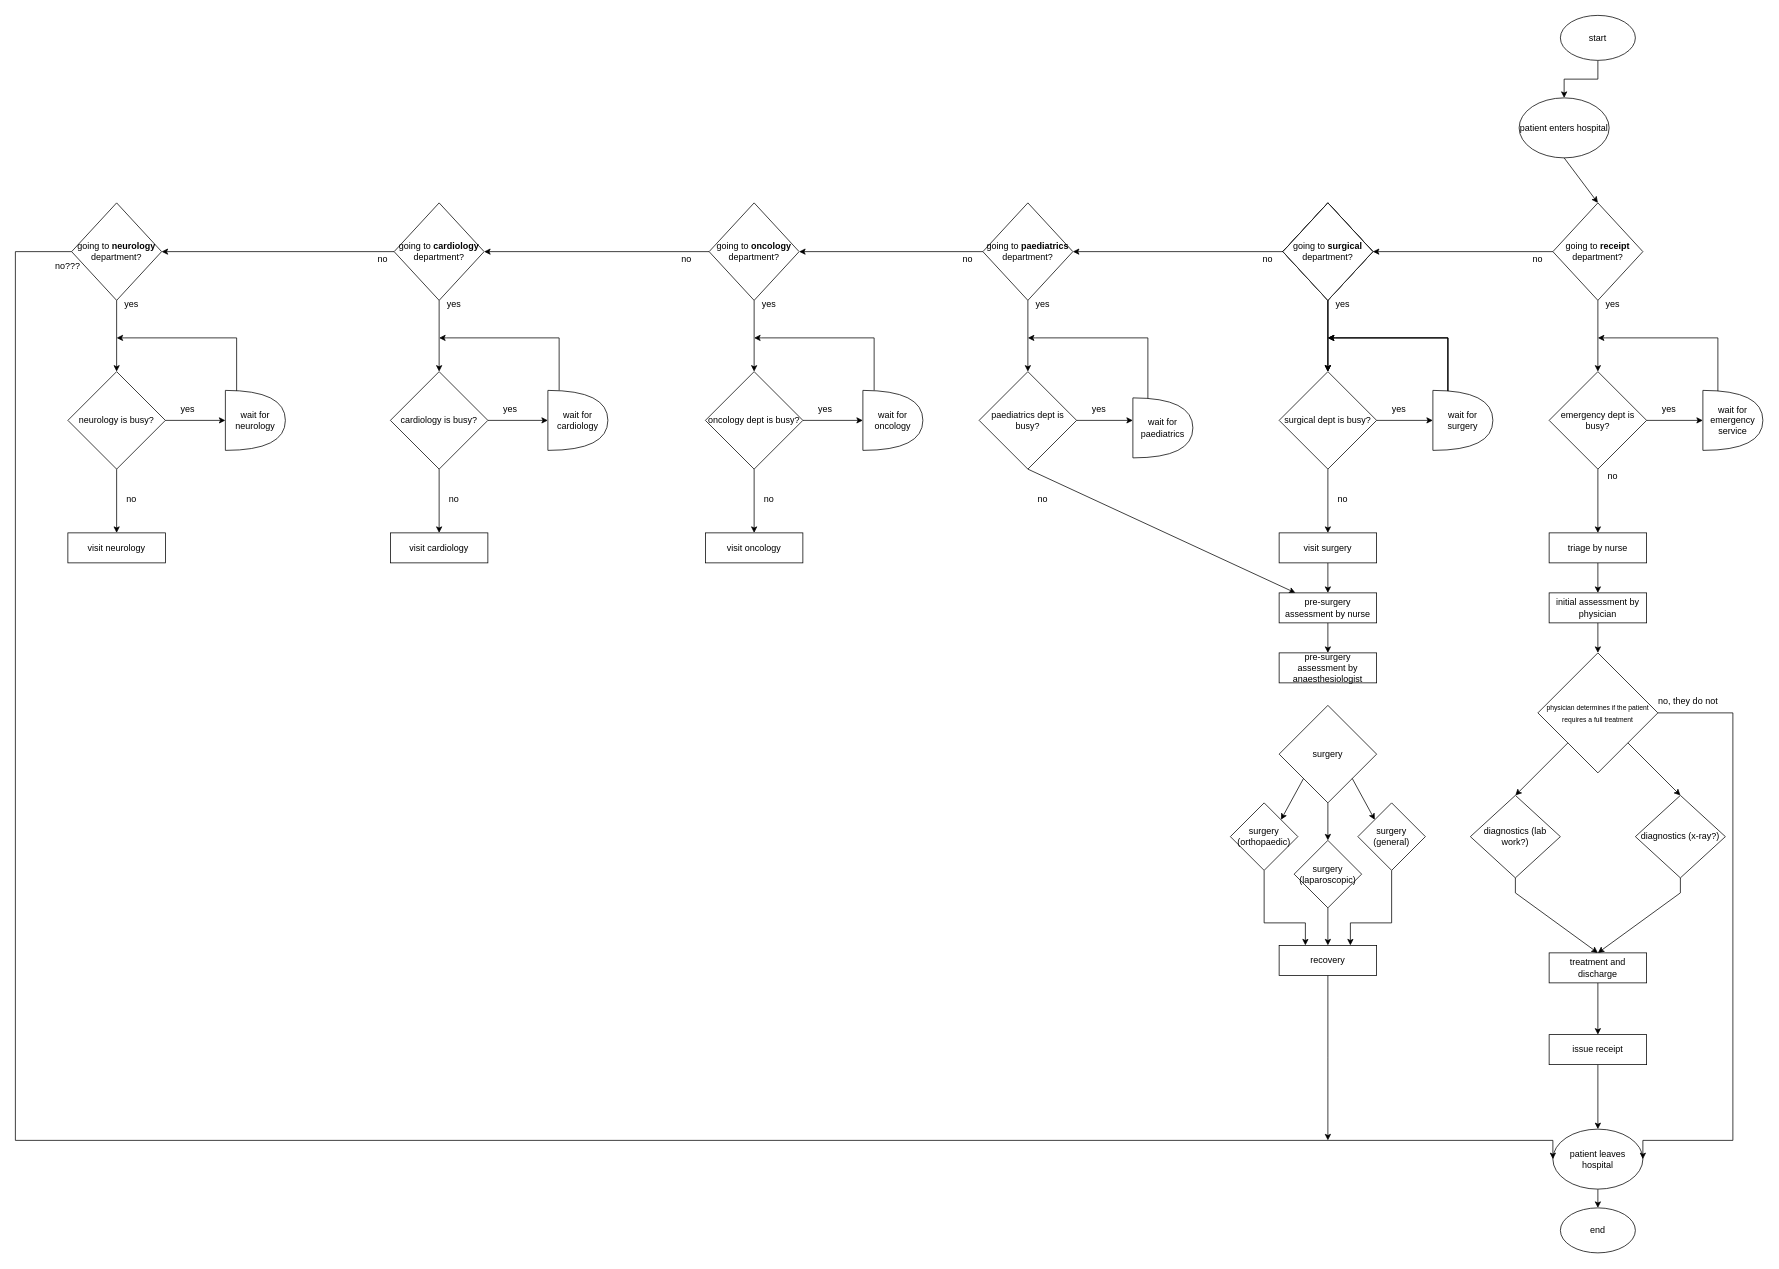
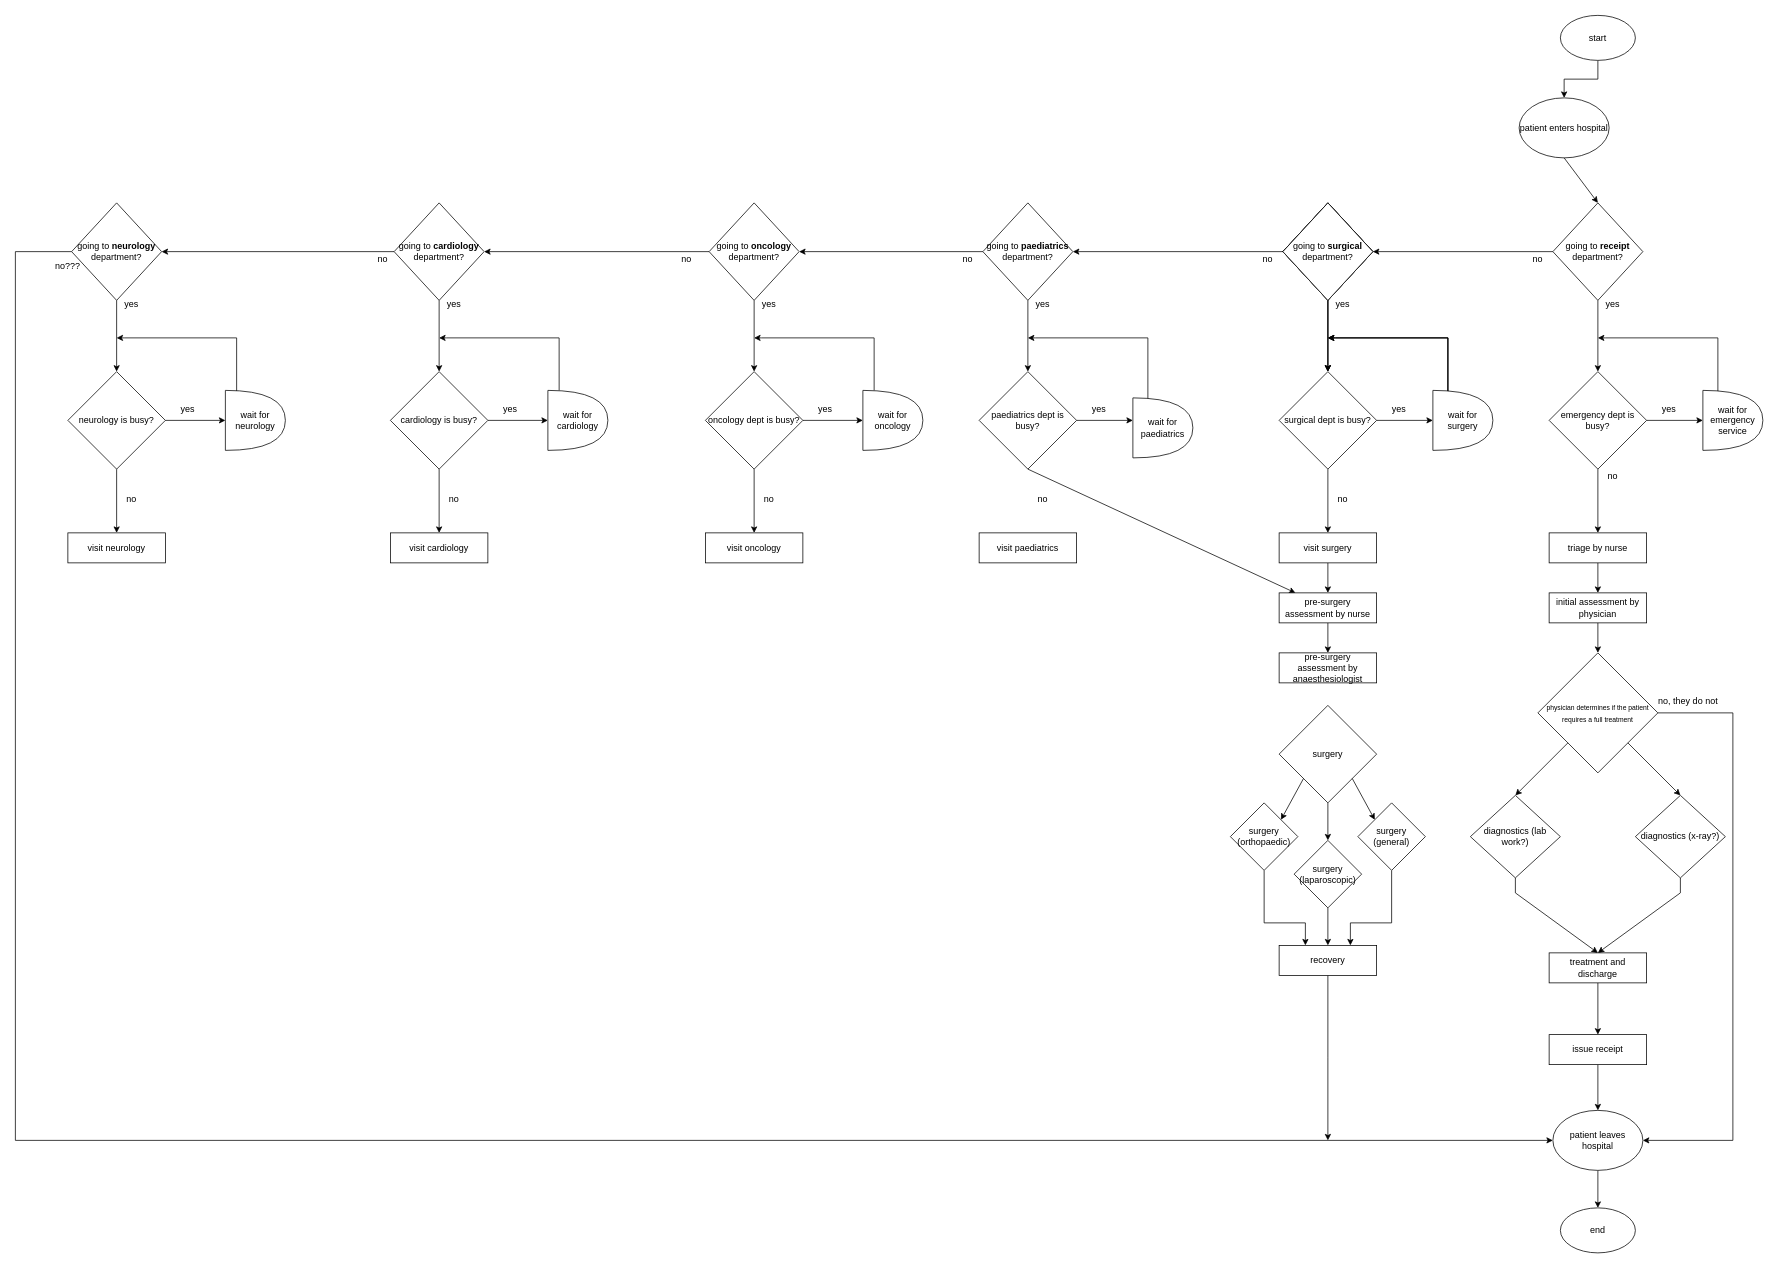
node "visit paediatrics": added
node "patient leaves hospital": moved (1598, 1159) -> (1598, 1140)
